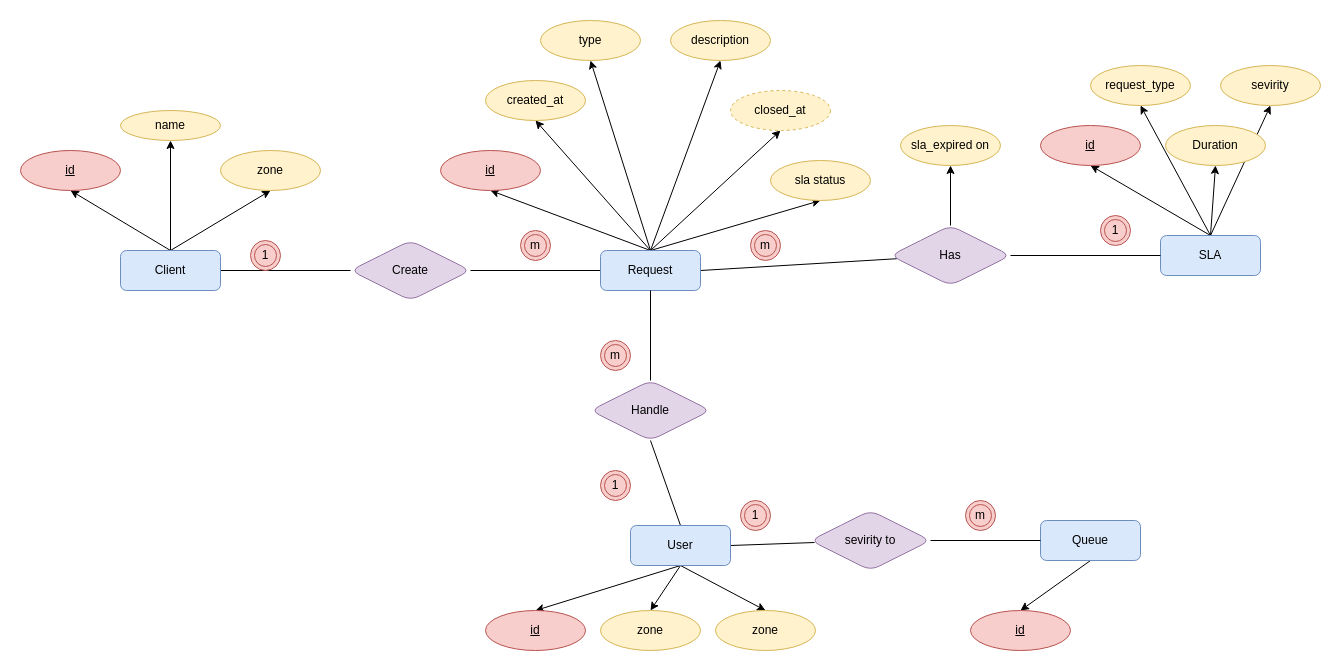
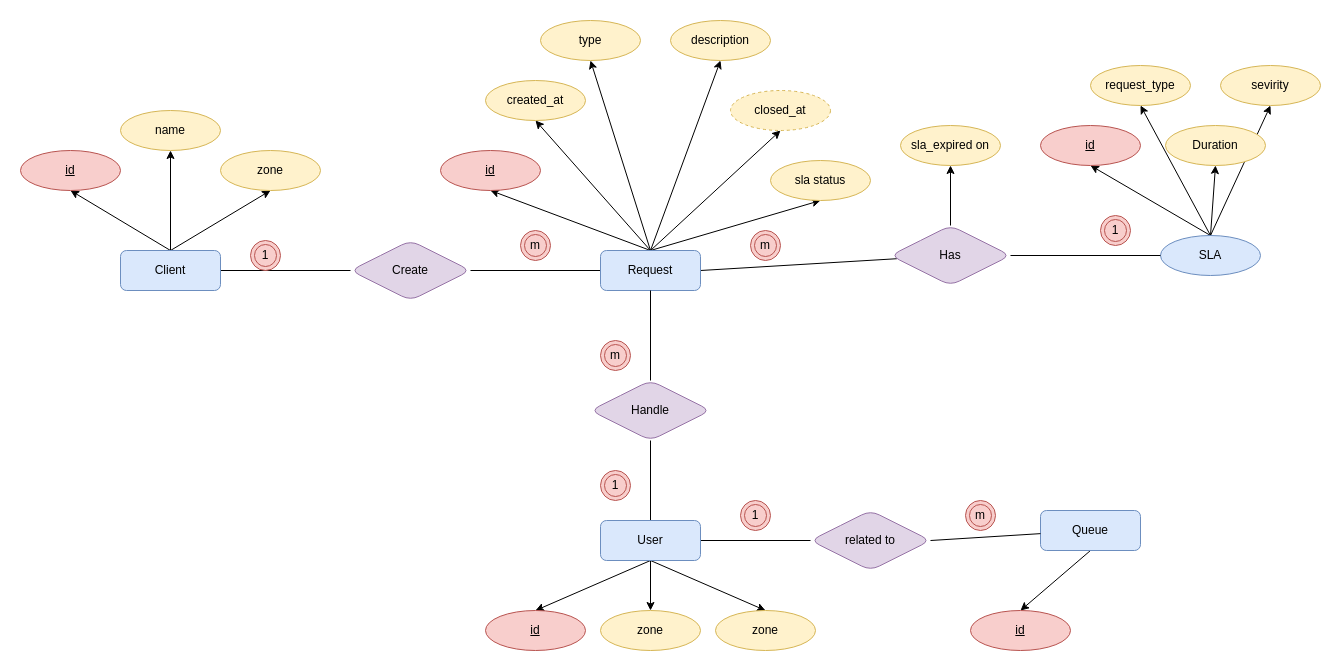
node "name": size 100x30 -> 100x40
node "SLA": shape rounded rectangle -> ellipse
node "sevirity to": label "sevirity to" -> "related to"
node "Queue": moved (1091, 541) -> (1091, 531)
node "User": moved (681, 546) -> (651, 541)
